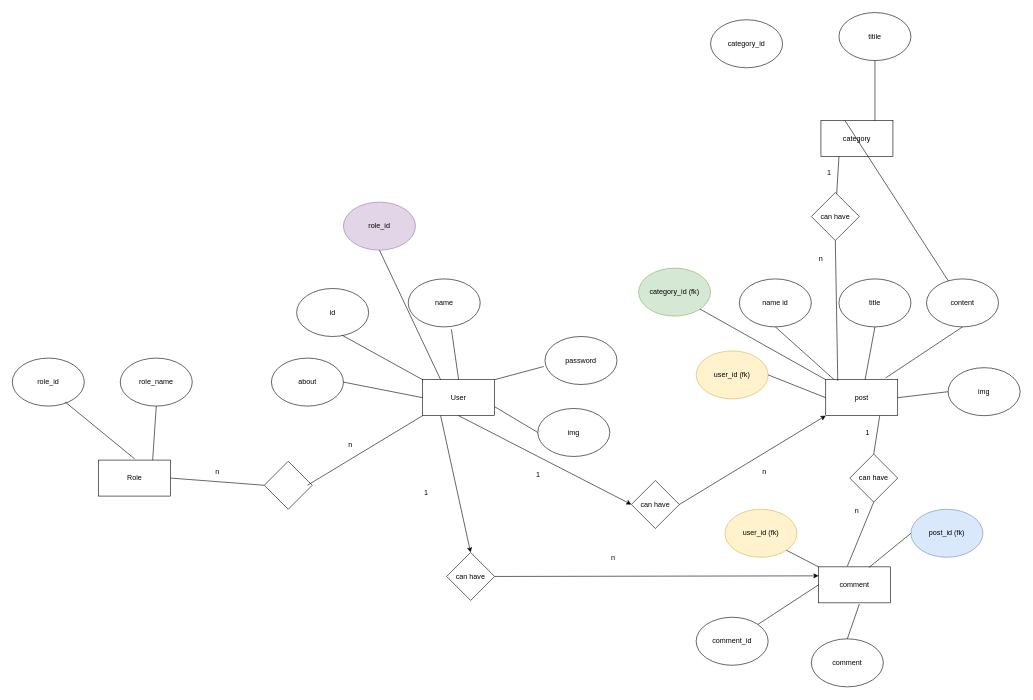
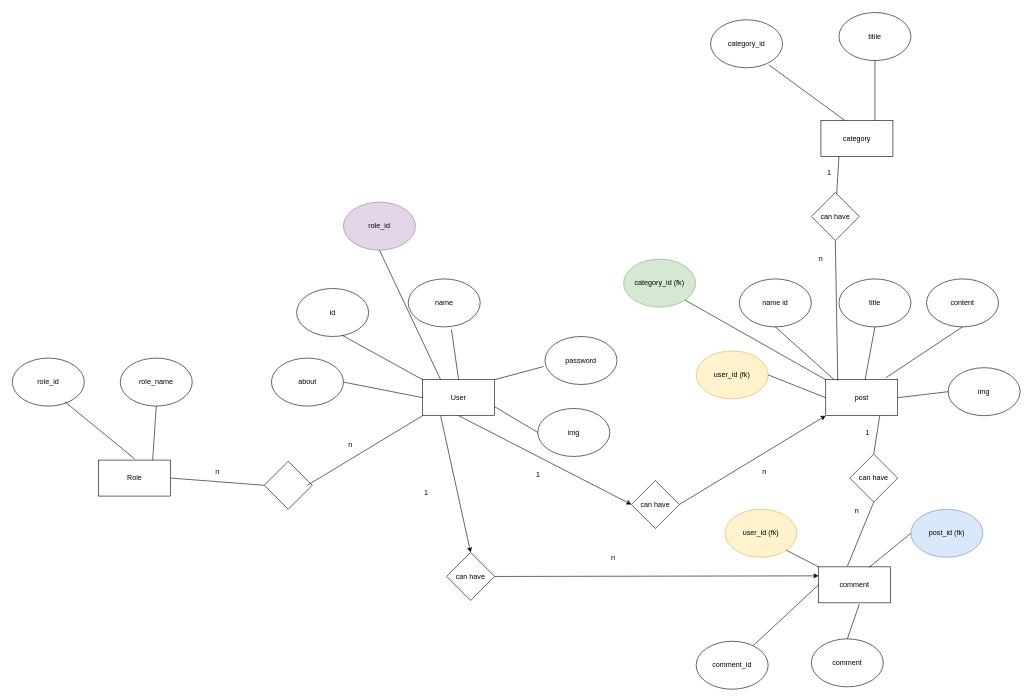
edge "category" -- "content": now "category" -- "category_id"
node "category_id (fk)": moved (675, 292) -> (660, 283)
node "comment_id": moved (732, 641) -> (732, 665)
